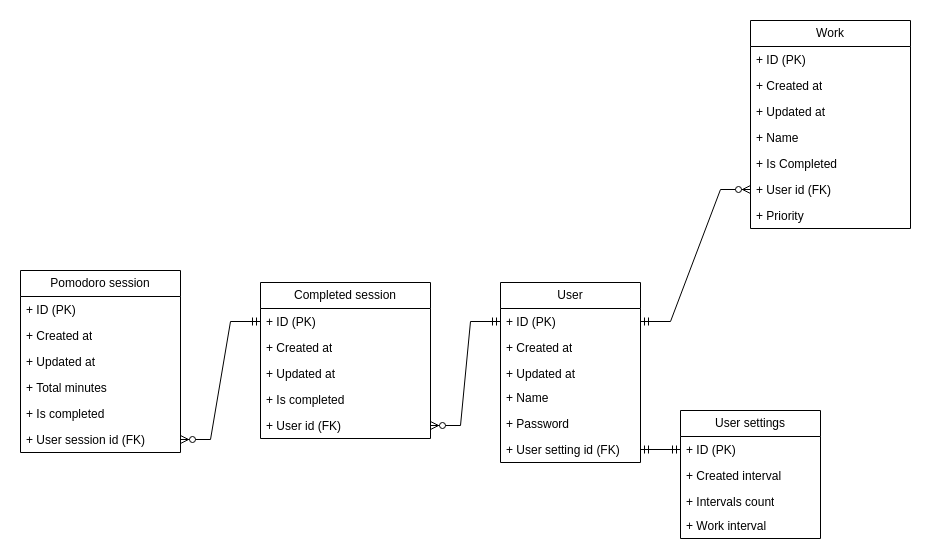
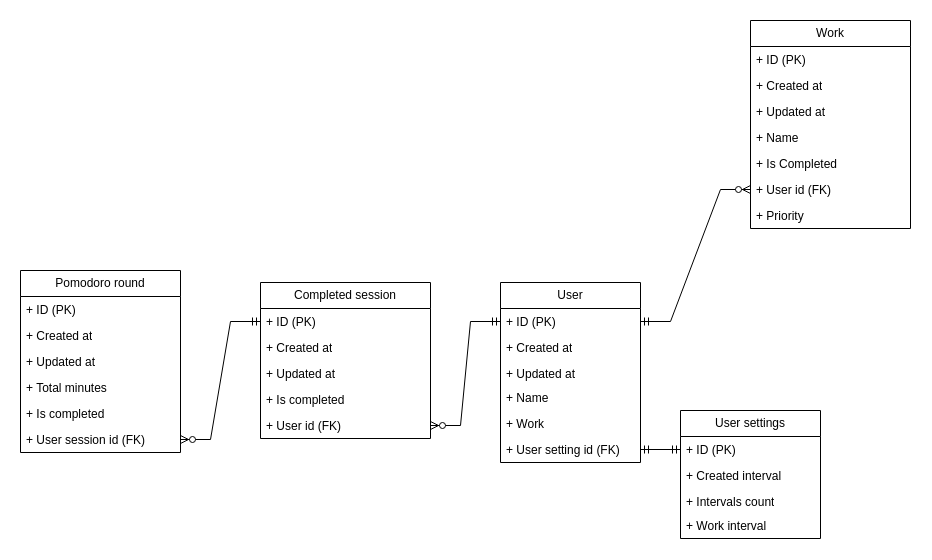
node "Pomodoro session": label "Pomodoro session" -> "Pomodoro round"
node "+ Password": label "+ Password" -> "+ Work"
